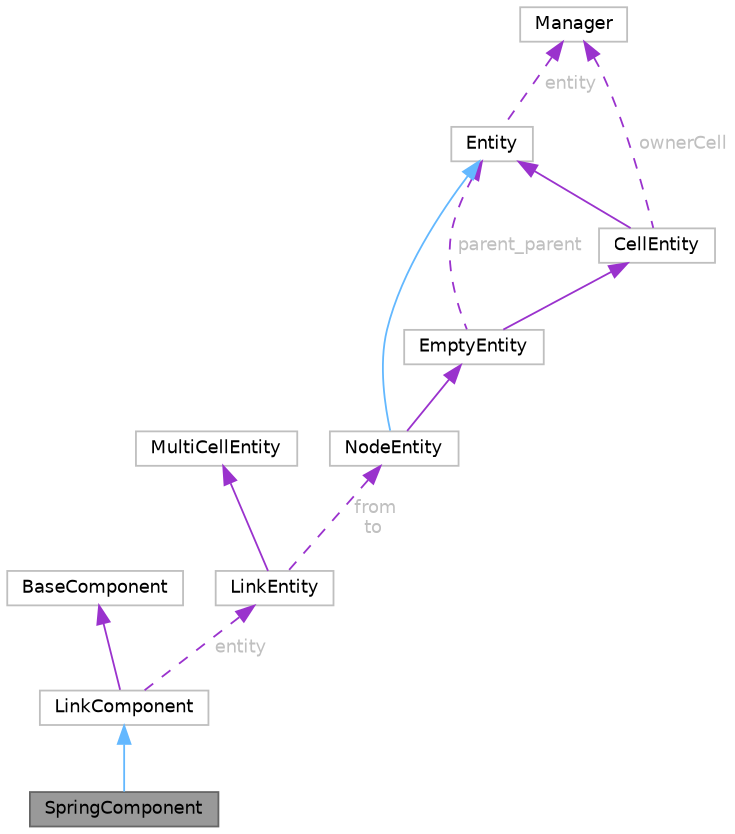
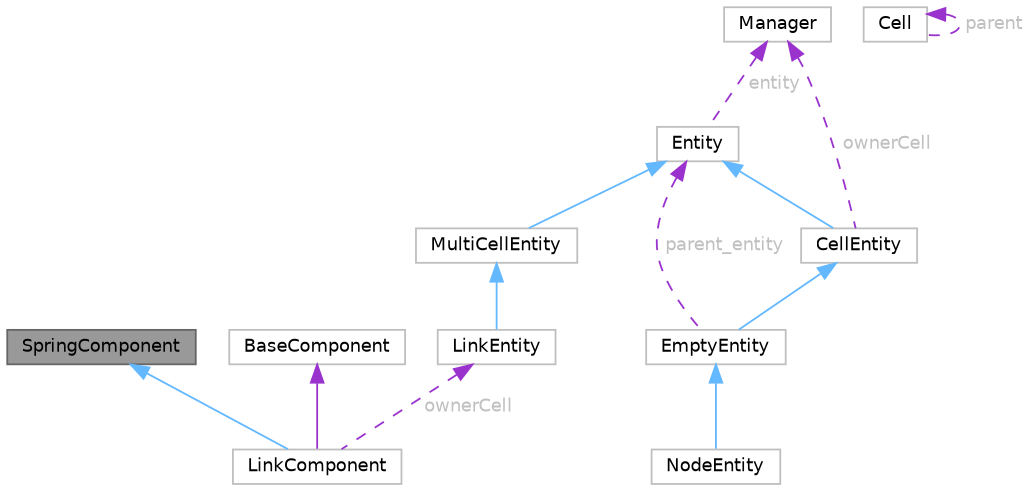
node "Cell": added
edge "CellEntity" -> "Entity": color darkorchid3 -> steelblue1
edge "EmptyEntity" -> "Entity": label " parent_parent" -> " parent_entity"
edge "NodeEntity" -> "Entity": now "MultiCellEntity" -> "Entity"
edge "EmptyEntity" -> "CellEntity": color darkorchid3 -> steelblue1
edge "NodeEntity" -> "EmptyEntity": color darkorchid3 -> steelblue1
edge "LinkEntity" -> "NodeEntity": removed, label "from to"
edge "LinkEntity" -> "MultiCellEntity": color darkorchid3 -> steelblue1
edge "LinkComponent" -> "LinkEntity": label " entity" -> " ownerCell"
edge "SpringComponent" -> "LinkComponent": reversed
